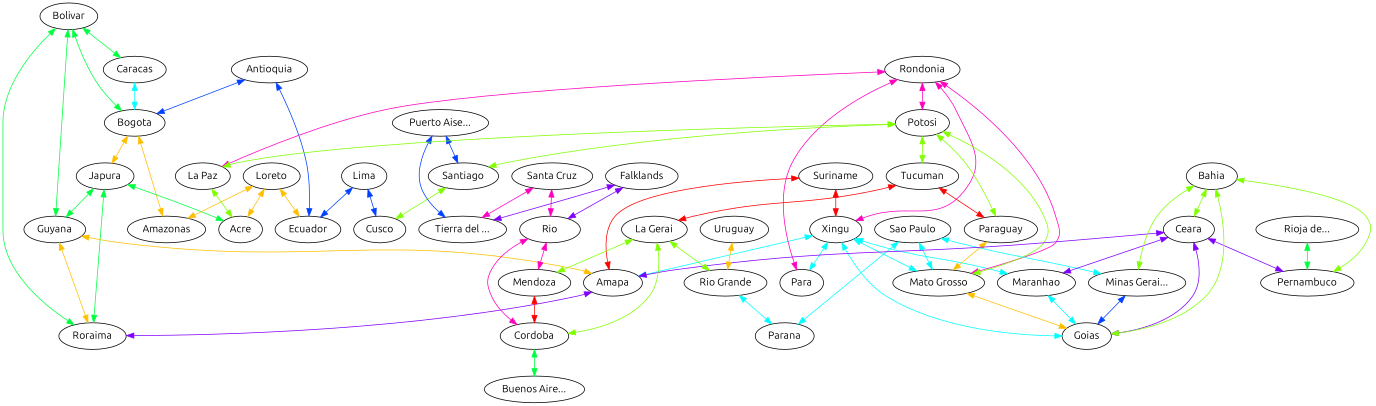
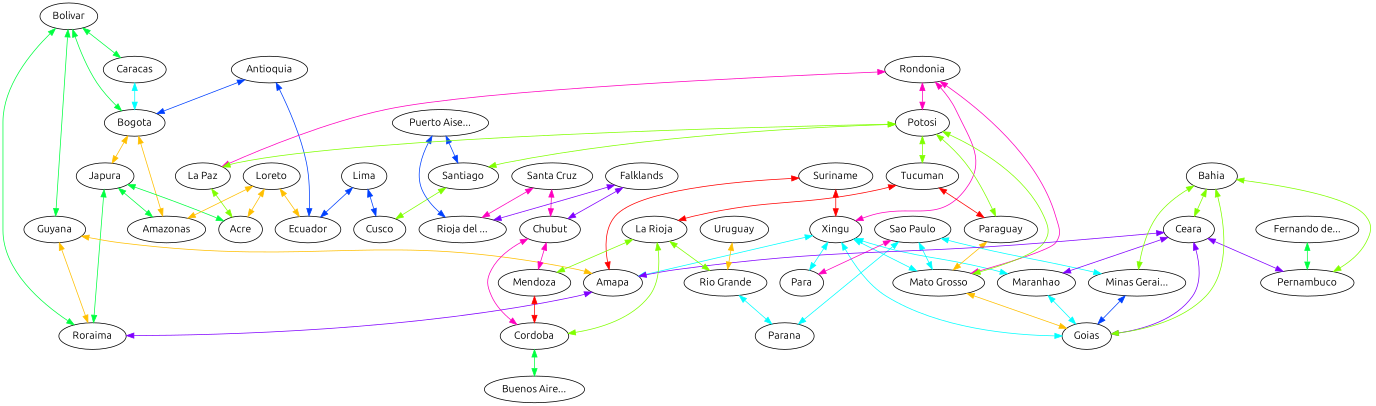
edge "Rondonia" -- "Para": now "Sao Paulo" -- "Para"
edge "Japura" -- "Guyana": now "Japura" -- "Amazonas"
node "Tierra del ...": label "Tierra del ..." -> "Rioja del ..."
node "Rio": label "Rio" -> "Chubut"
node "La Gerai": label "La Gerai" -> "La Rioja"
node "Rioja de...": label "Rioja de..." -> "Fernando de..."
